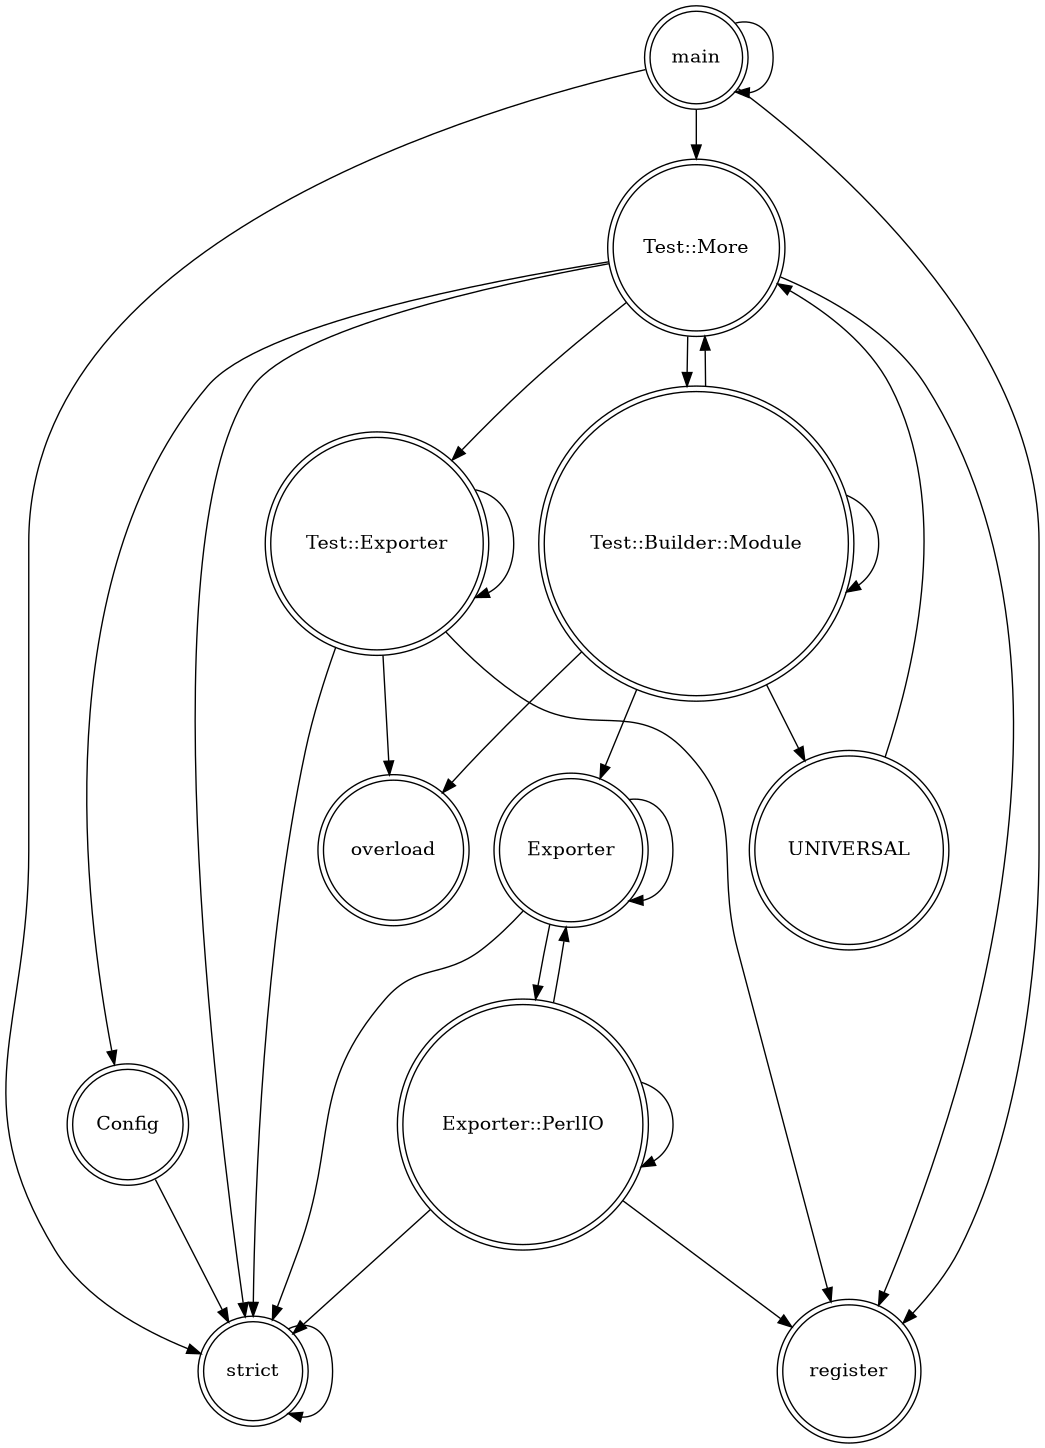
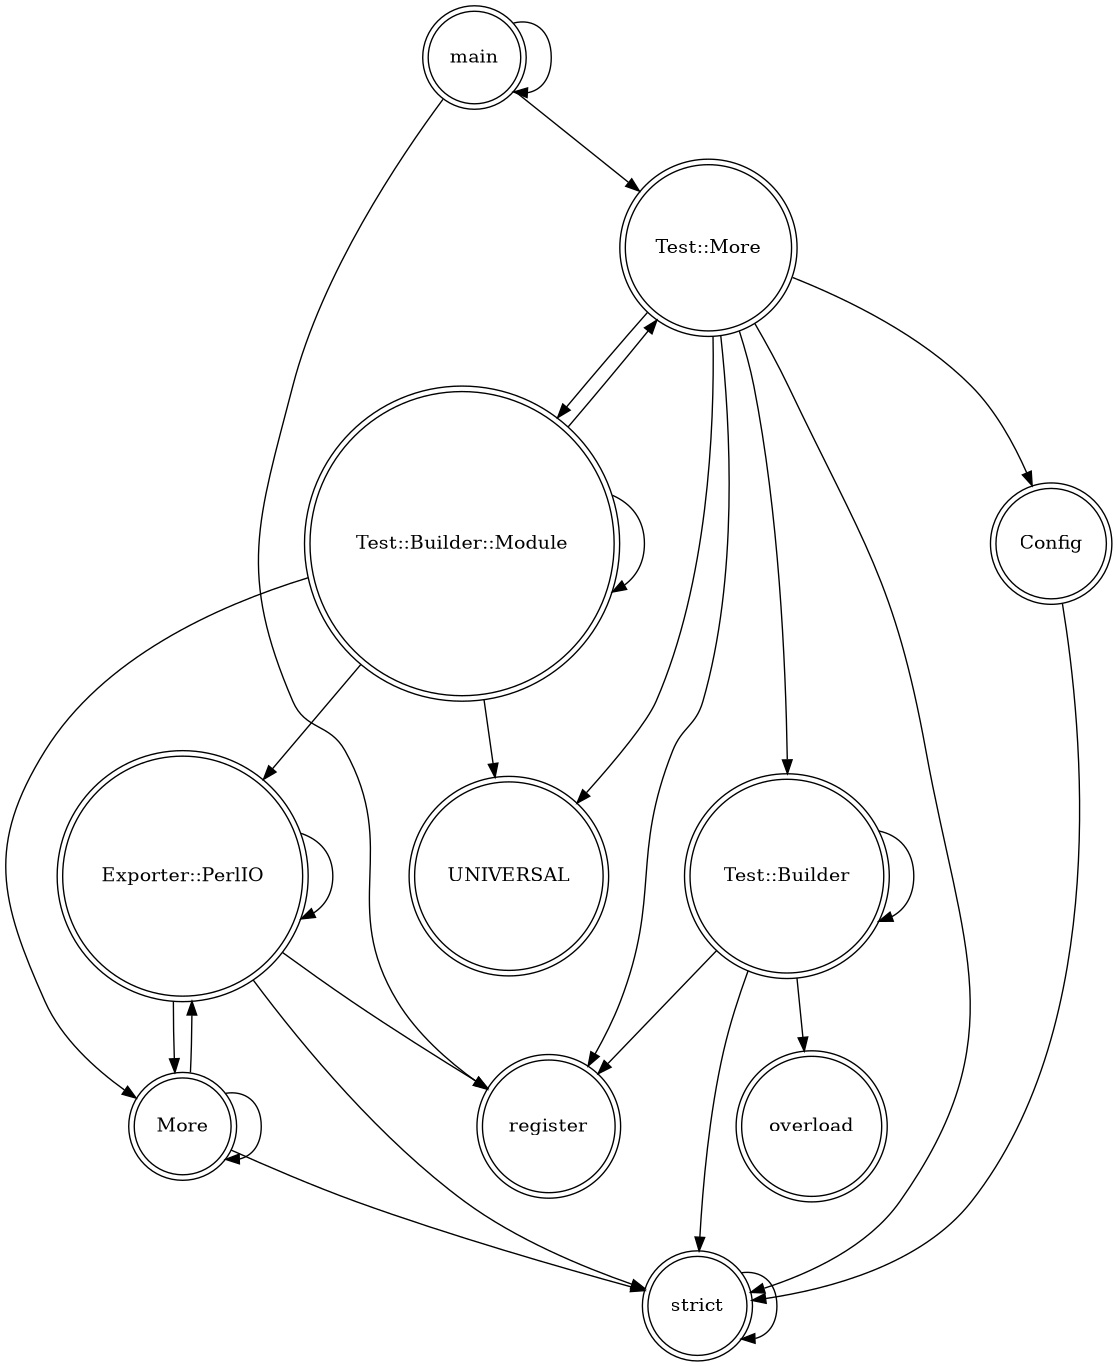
edge "UNIVERSAL" -> "Test::More": reversed
node "Test::Exporter": label "Test::Exporter" -> "Test::Builder"
edge "main" -> "strict": removed
edge "Test::Builder::Module" -> "overload": now "Test::Builder::Module" -> "Exporter::PerlIO"
node "Exporter": label "Exporter" -> "More"
